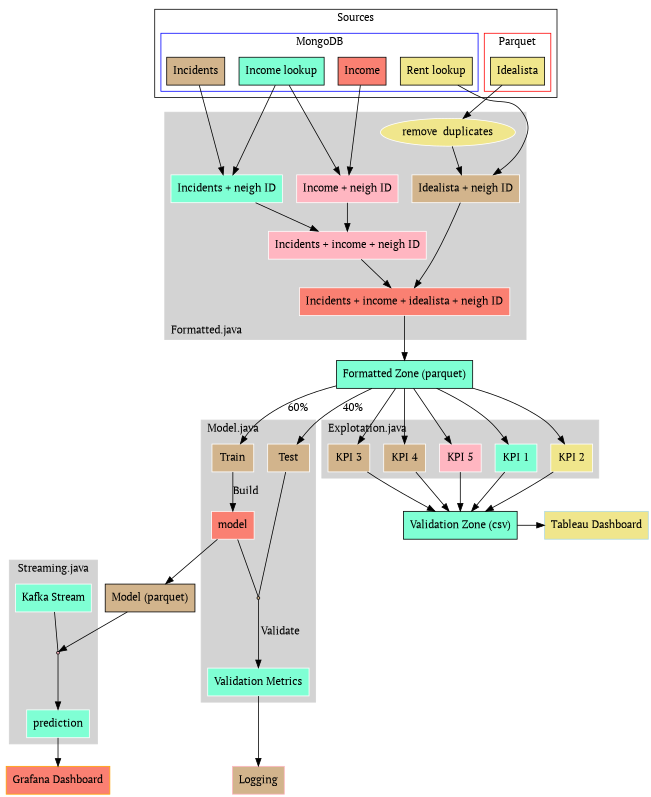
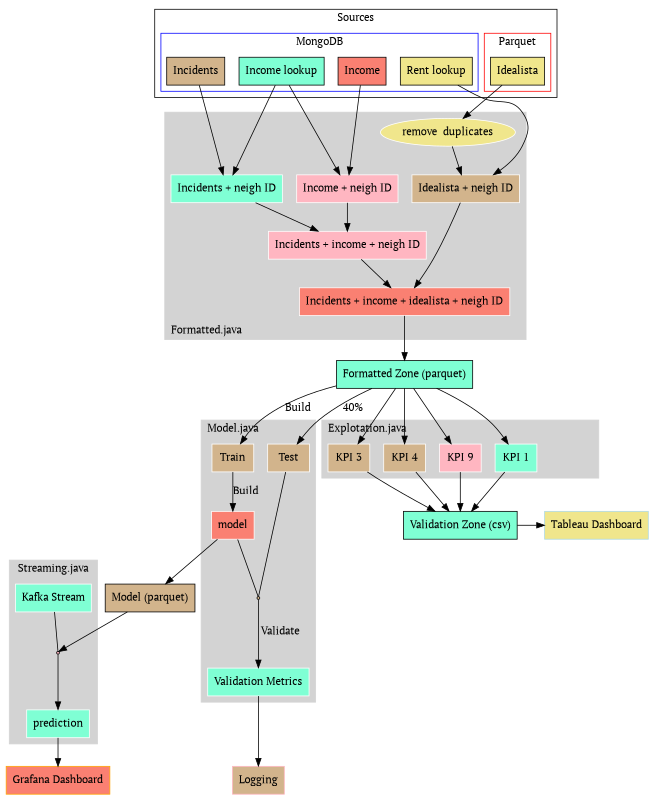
edge "Formatted Zone (parquet)" -> "Train": label "60%" -> "Build"
node "KPI 5": label "KPI 5" -> "KPI 9"
node "KPI 2": removed
